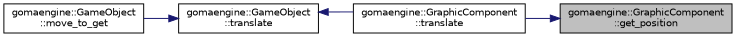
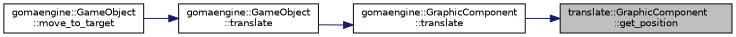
edge "gomaengine::GraphicComponent ::translate" -> "gomaengine::GameObject ::translate": reversed
node "gomaengine::GameObject ::move_to_get": label "gomaengine::GameObject ::move_to_get" -> "gomaengine::GameObject ::move_to_target"
node "gomaengine::GraphicComponent ::get_position": label "gomaengine::GraphicComponent ::get_position" -> "translate::GraphicComponent ::get_position"
